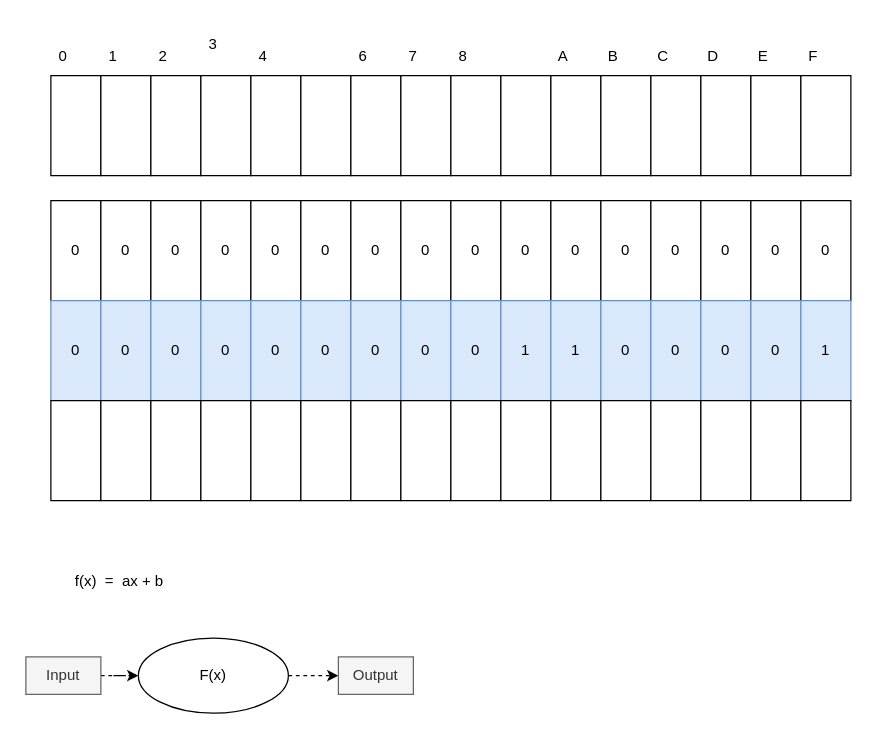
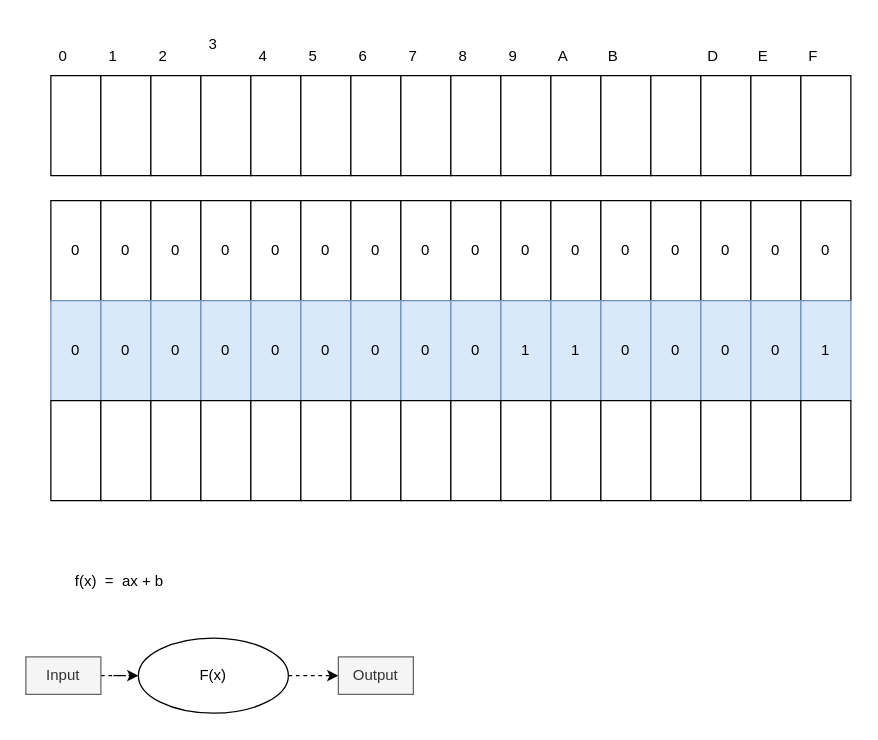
node "5": added
node "9": added
node "C": removed
